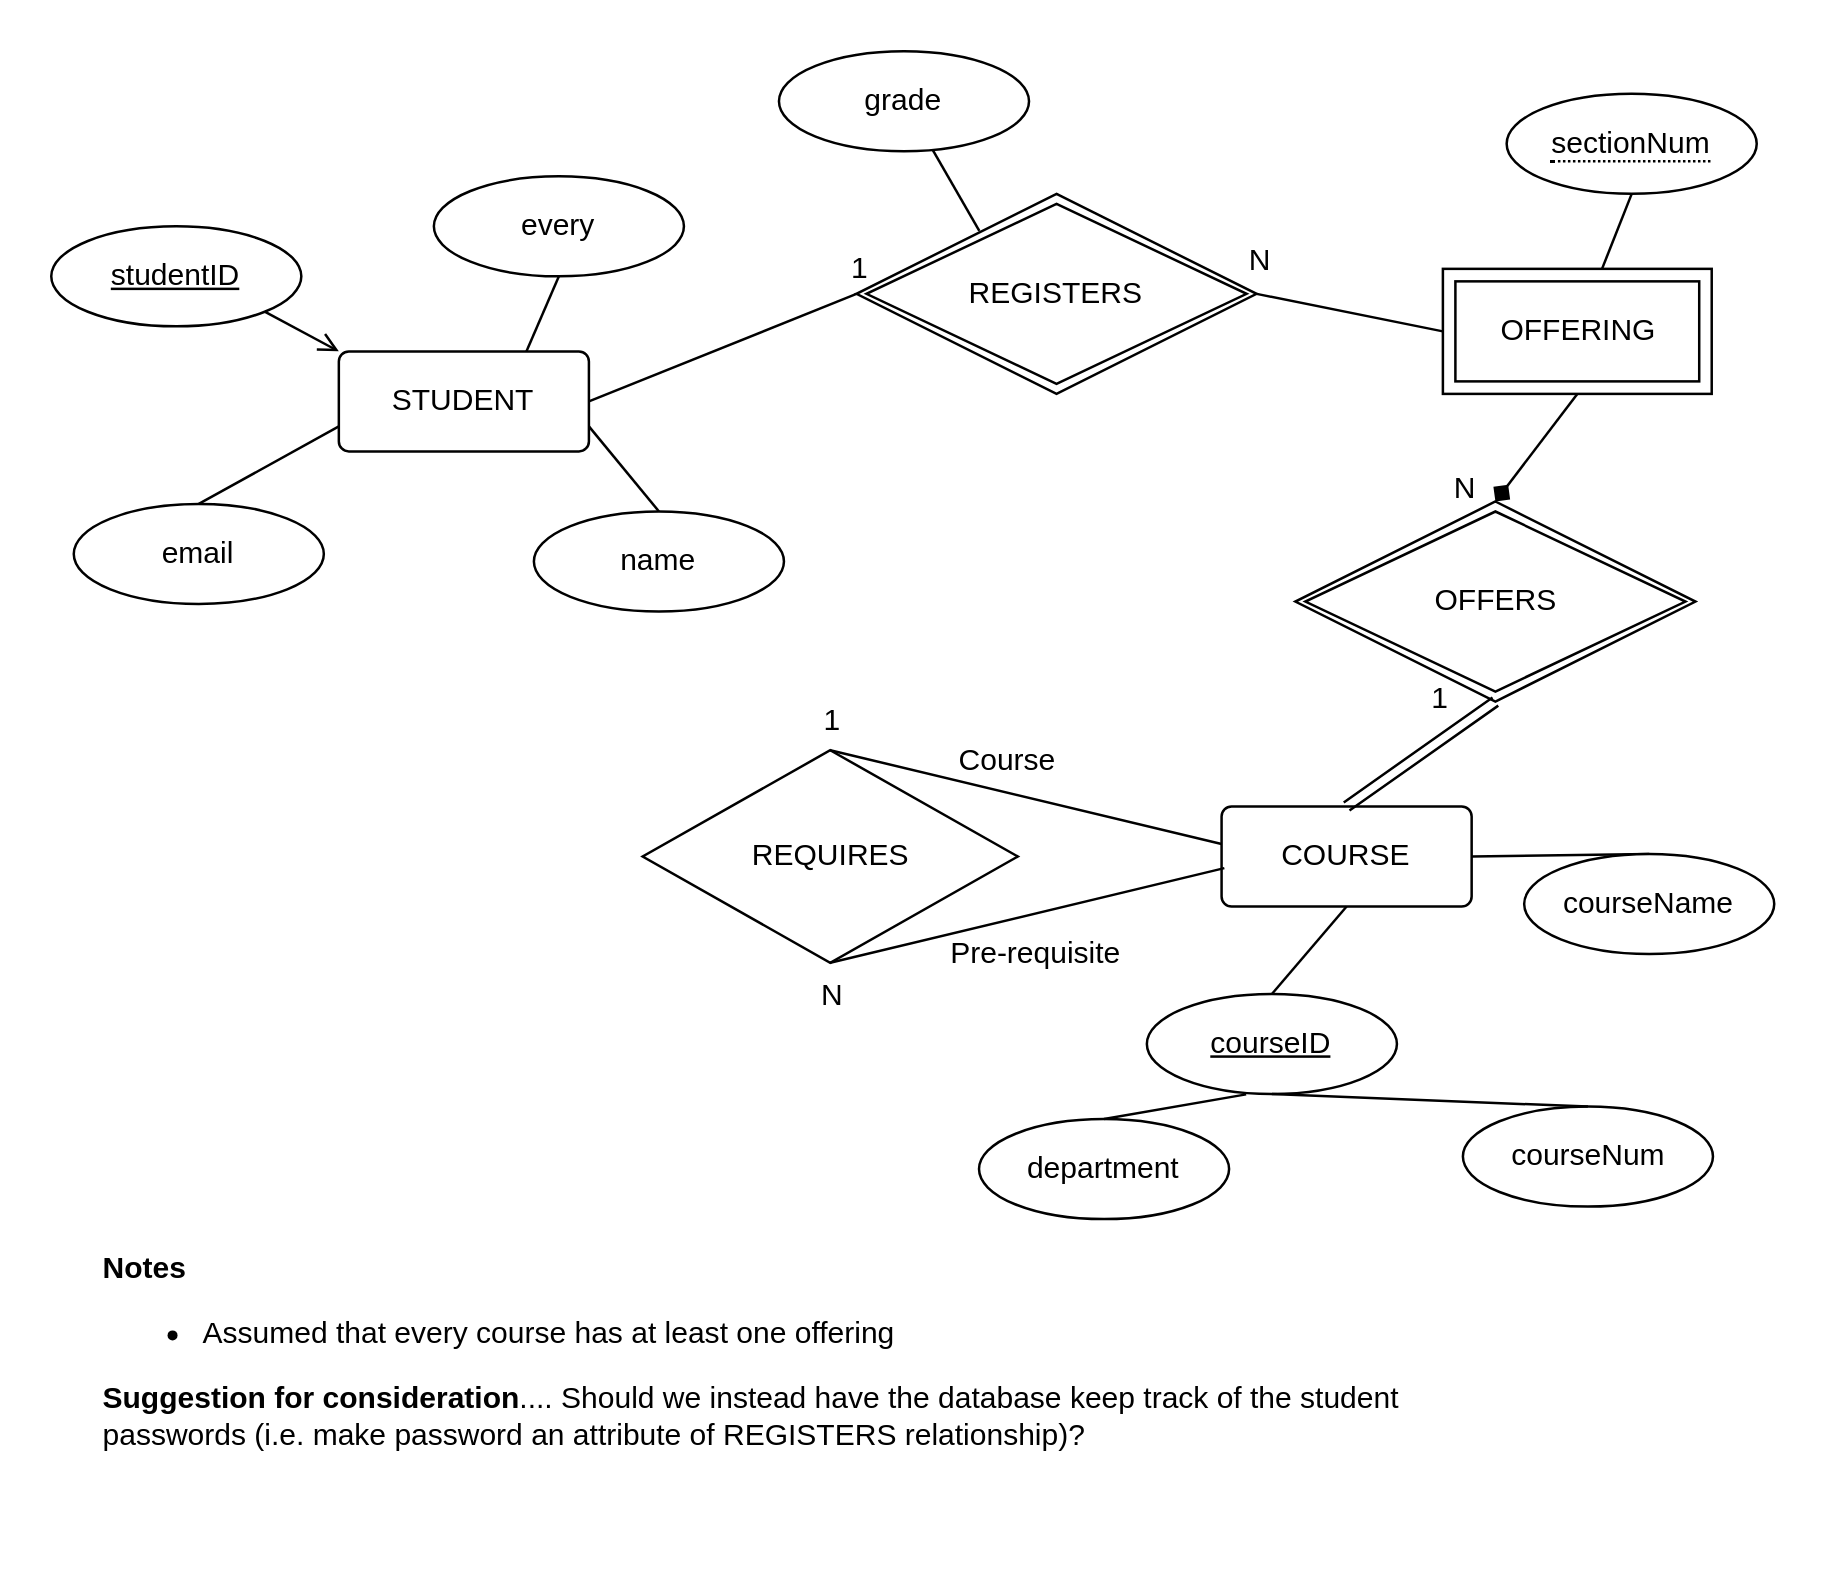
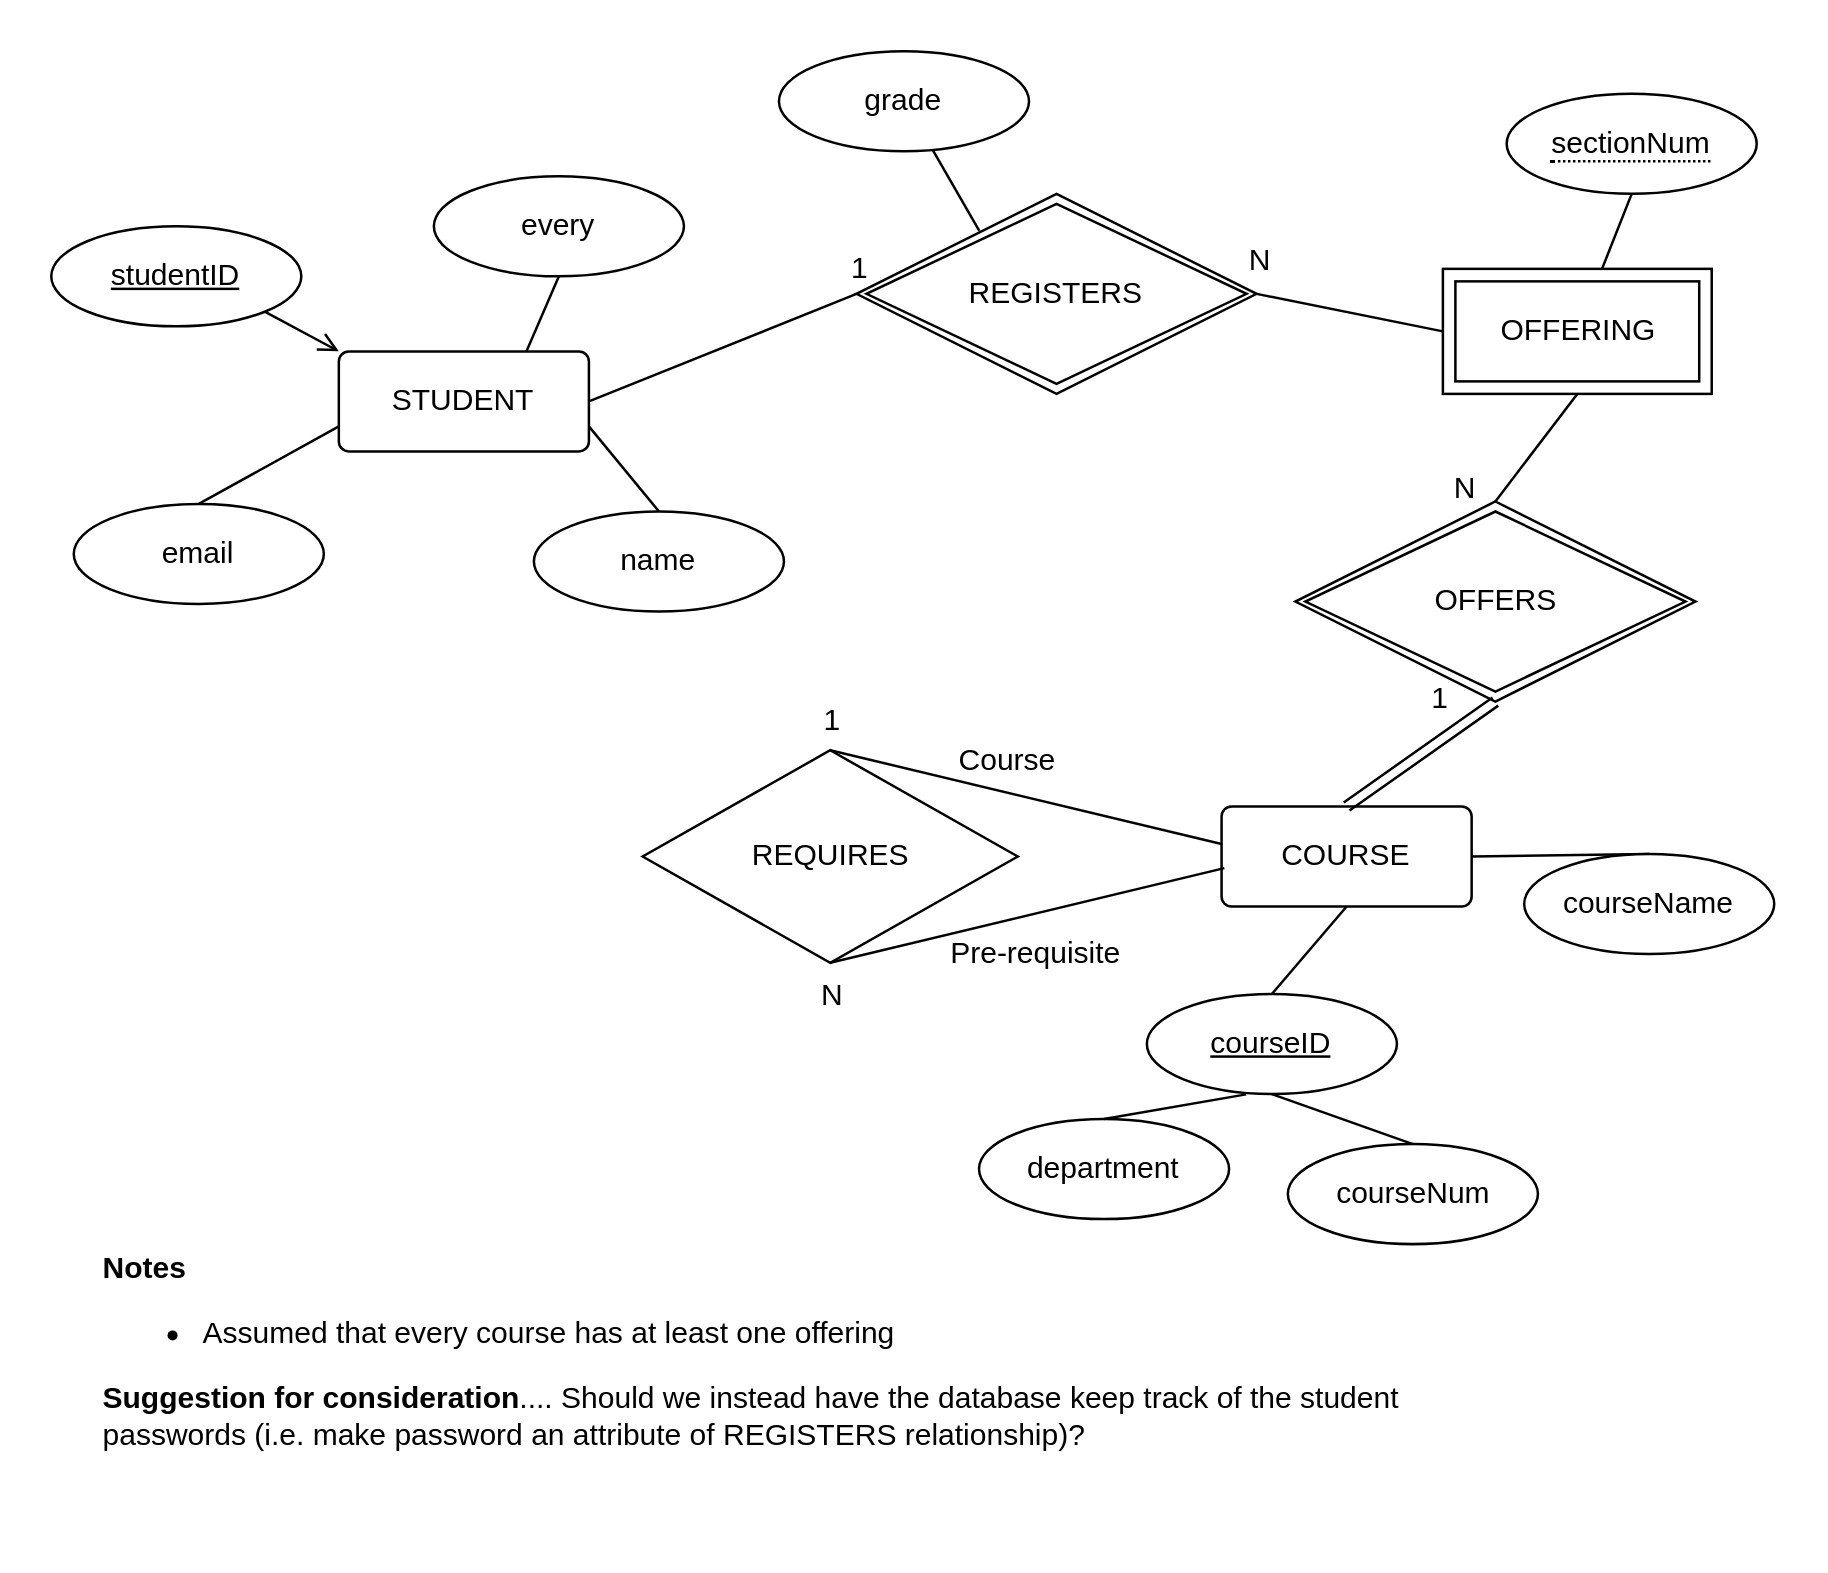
edge "OFFERING" -> "OFFERS": arrowhead diamond -> none
node "courseNum": moved (1588, 1156) -> (1413, 1194)
